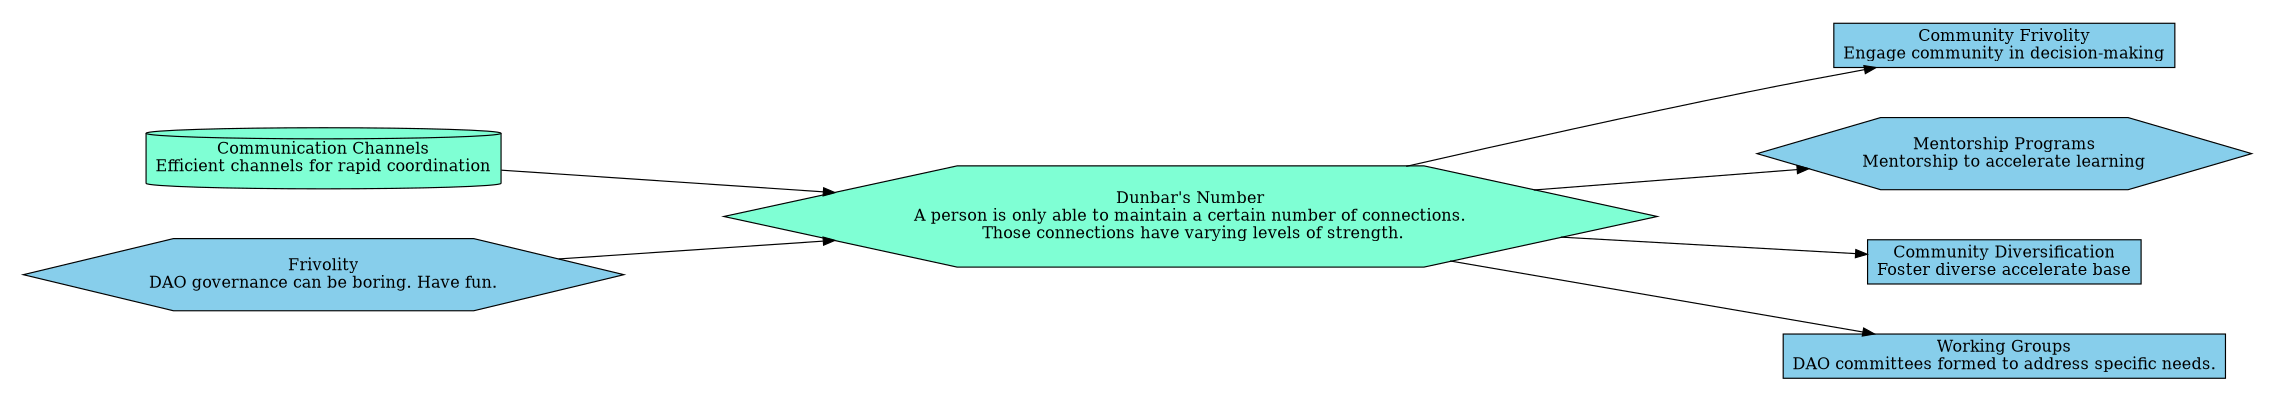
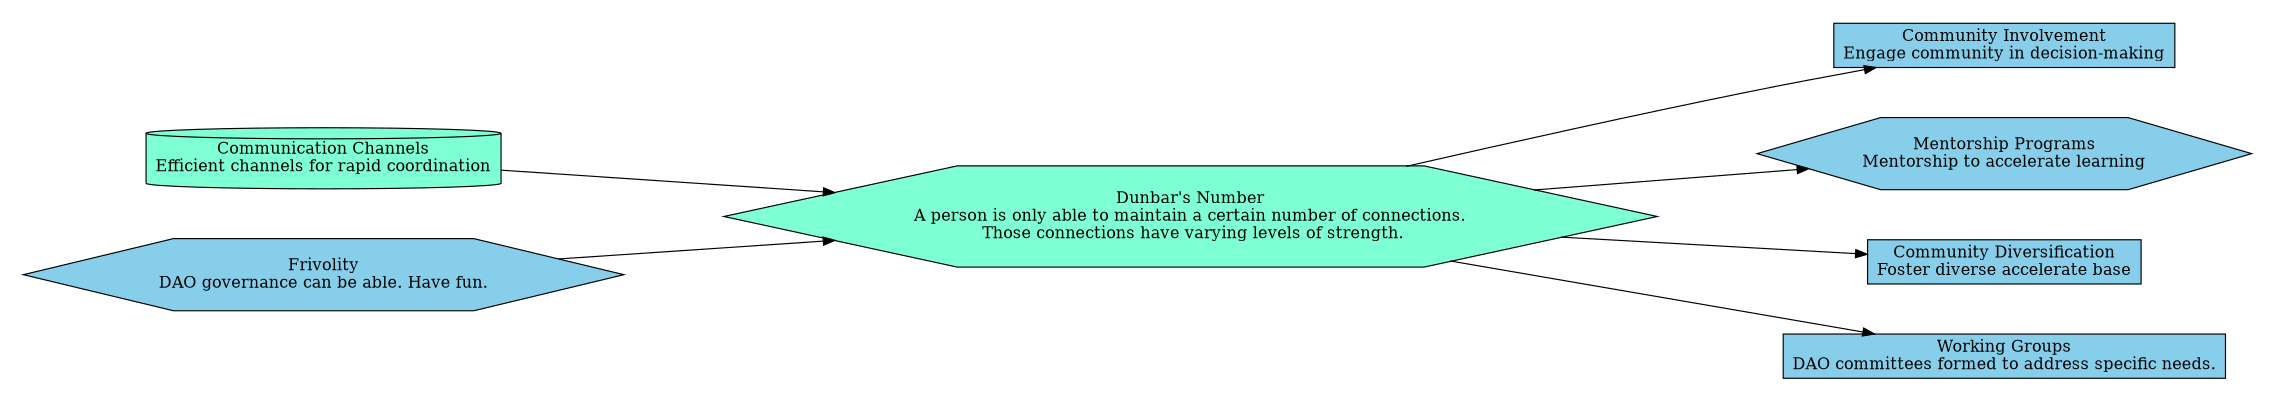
node "Community Frivolity Engage community in decision-making": label "Community Frivolity Engage community in decision-making" -> "Community Involvement Engage community in decision-making"
node "Frivolity DAO governance can be boring. Have fun.": label "Frivolity DAO governance can be boring. Have fun." -> "Frivolity DAO governance can be able. Have fun."
